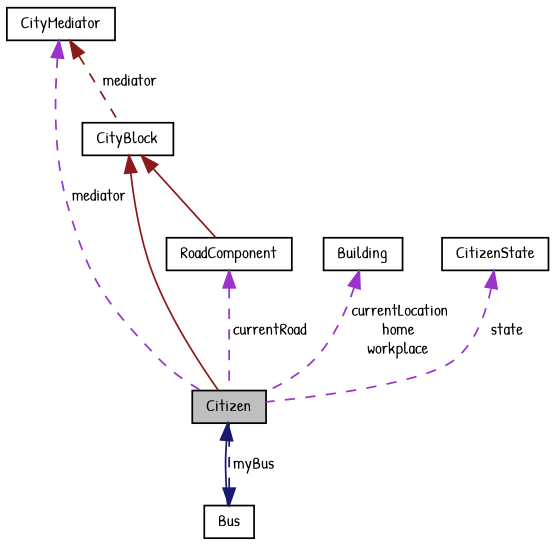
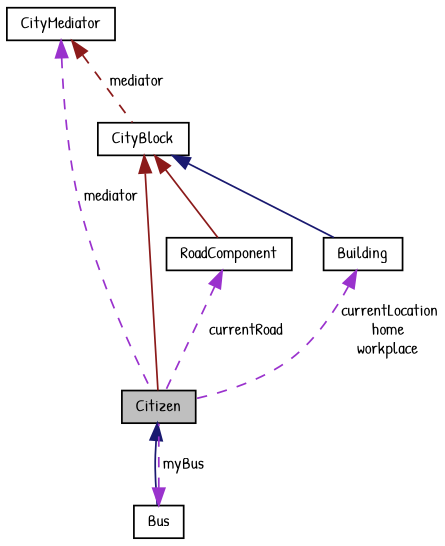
edge "Building" -> "CityBlock": added
node "CitizenState": removed
edge "Citizen" -> "Bus": color midnightblue -> darkorchid3
